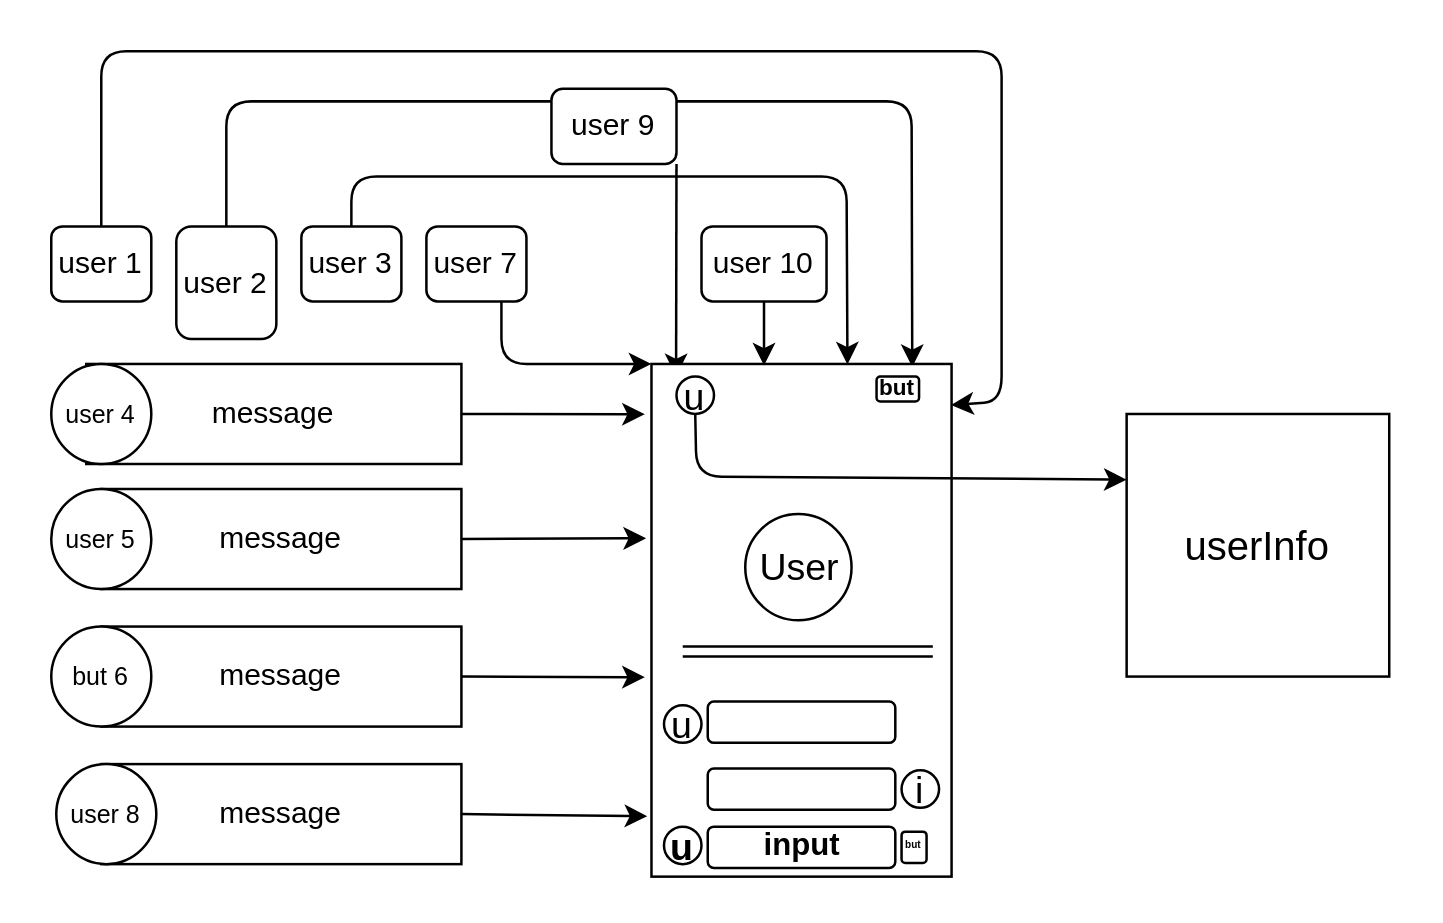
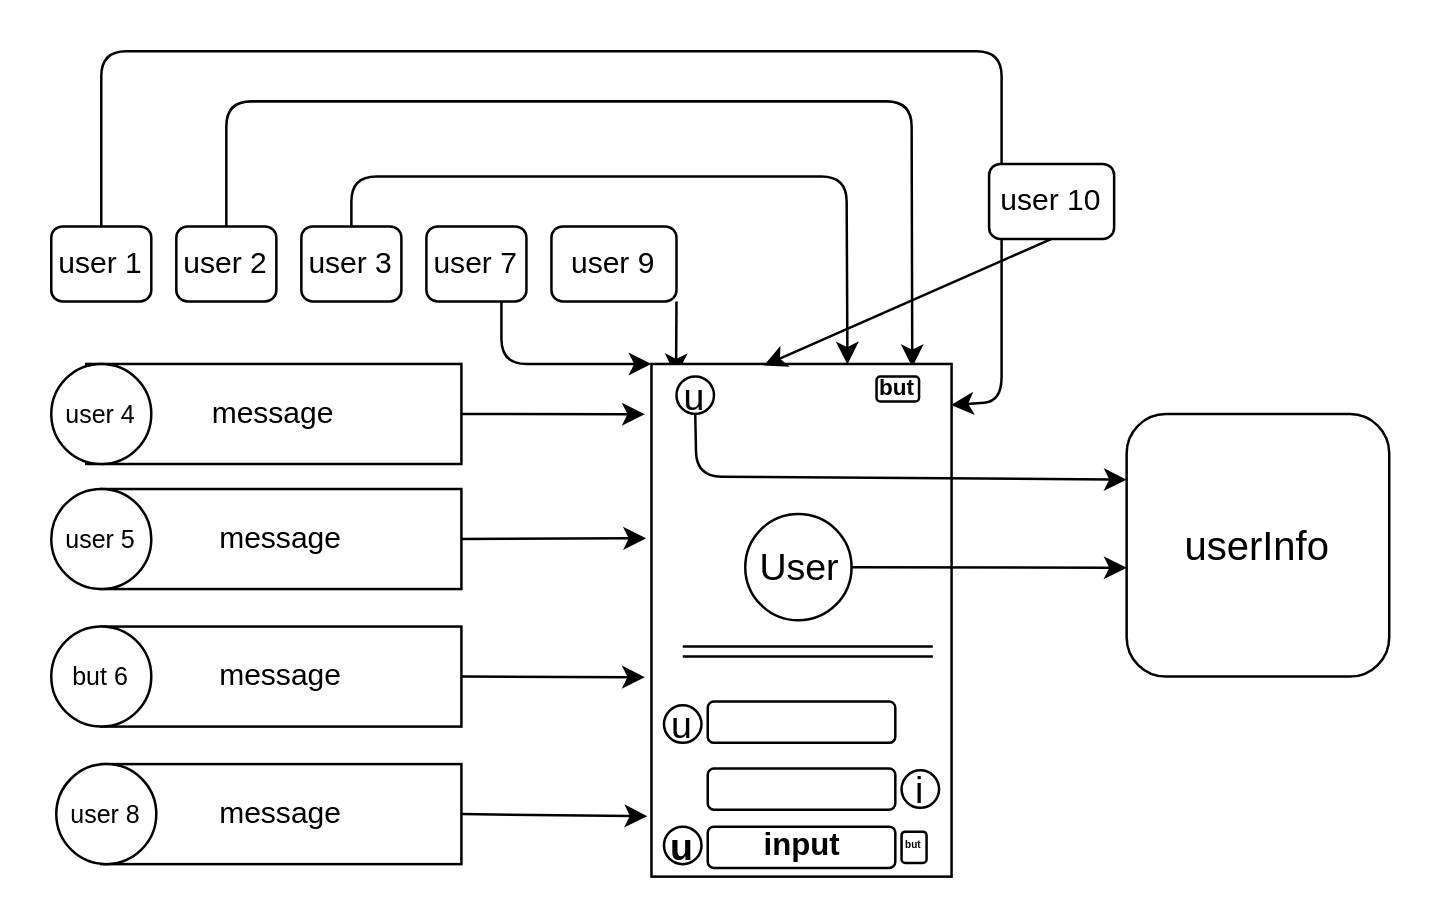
node "user 9": moved (614, 126) -> (614, 264)
node "user 10": moved (764, 264) -> (1051, 201)
node "user 2": size 100x113 -> 100x75
node "userInfo": shape rectangle -> rounded rectangle
edge "User" -> "userInfo": added
